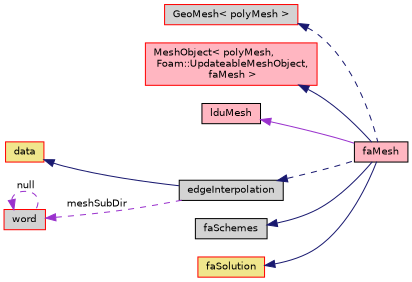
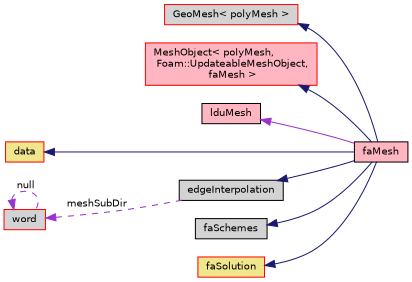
edge "faMesh" -> "GeoMesh< polyMesh >": style dashed -> solid
edge "faMesh" -> "edgeInterpolation": style dashed -> solid
edge "edgeInterpolation" -> "data": now "faMesh" -> "data"
